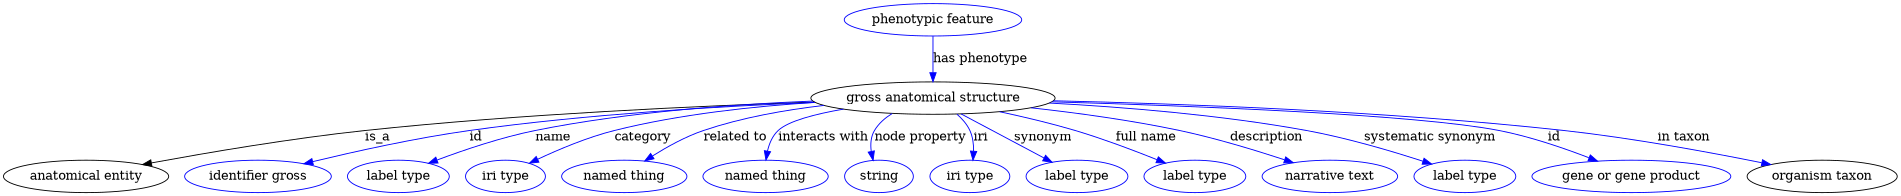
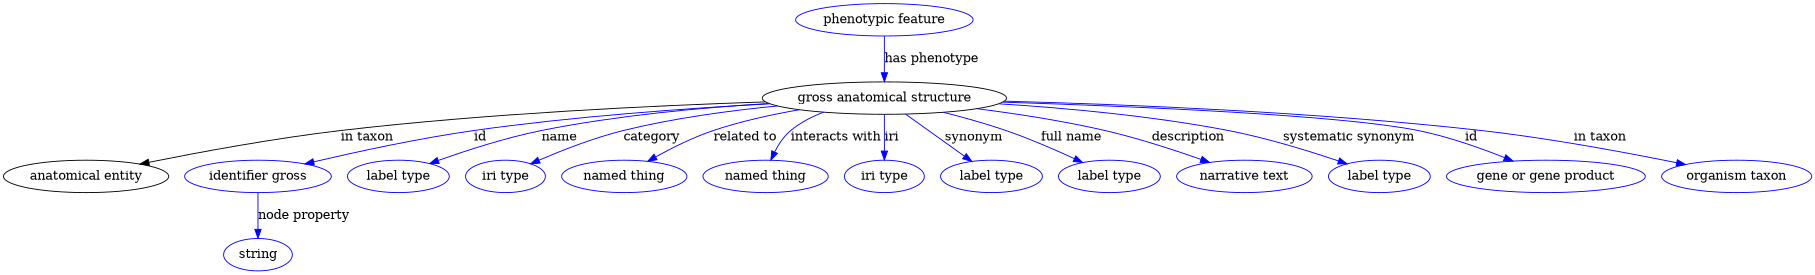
edge "gross anatomical structure" -> "string": now "identifier gross" -> "string"
edge "gross anatomical structure" -> "anatomical entity": label "is_a" -> "in taxon"
node "organism taxon": color black -> blue
